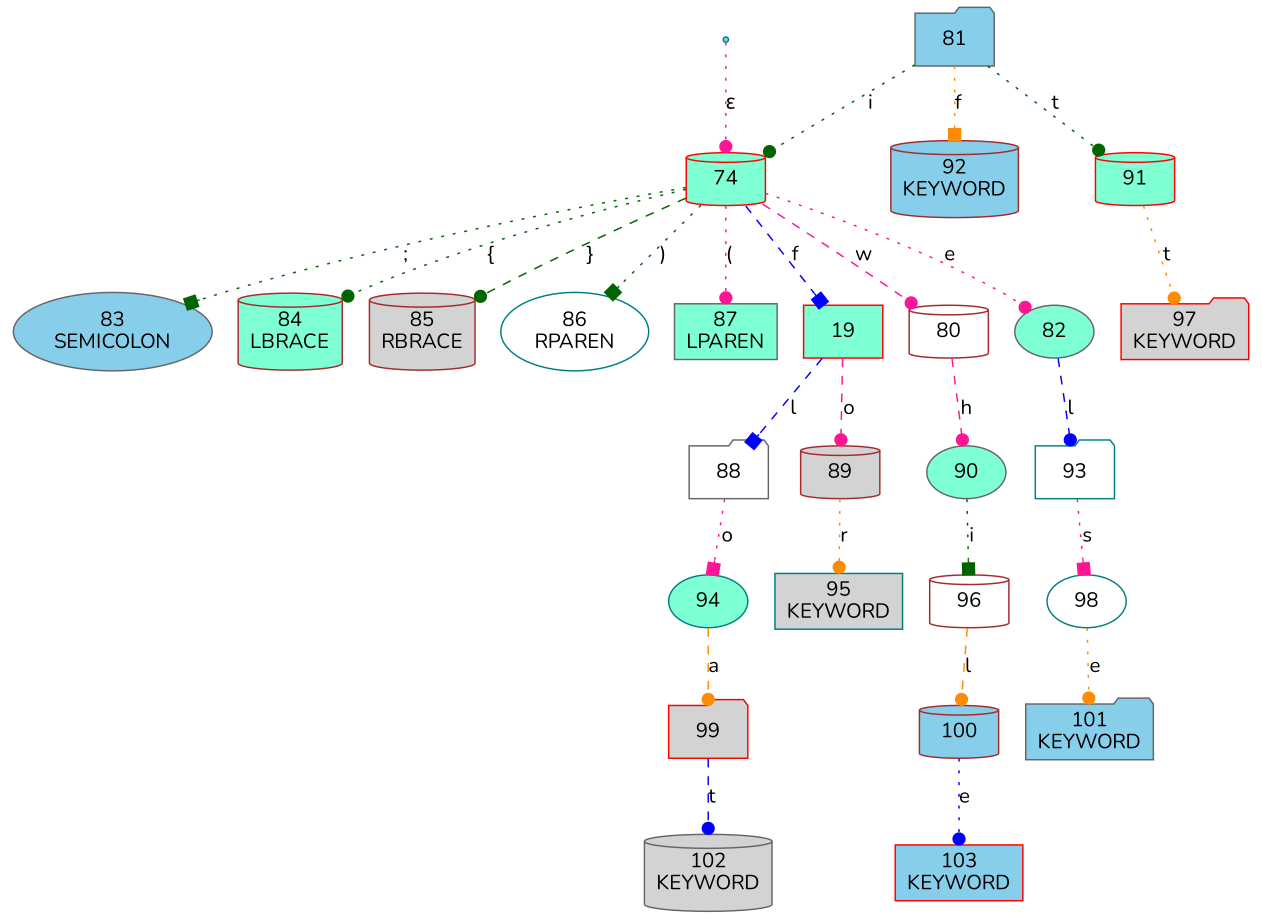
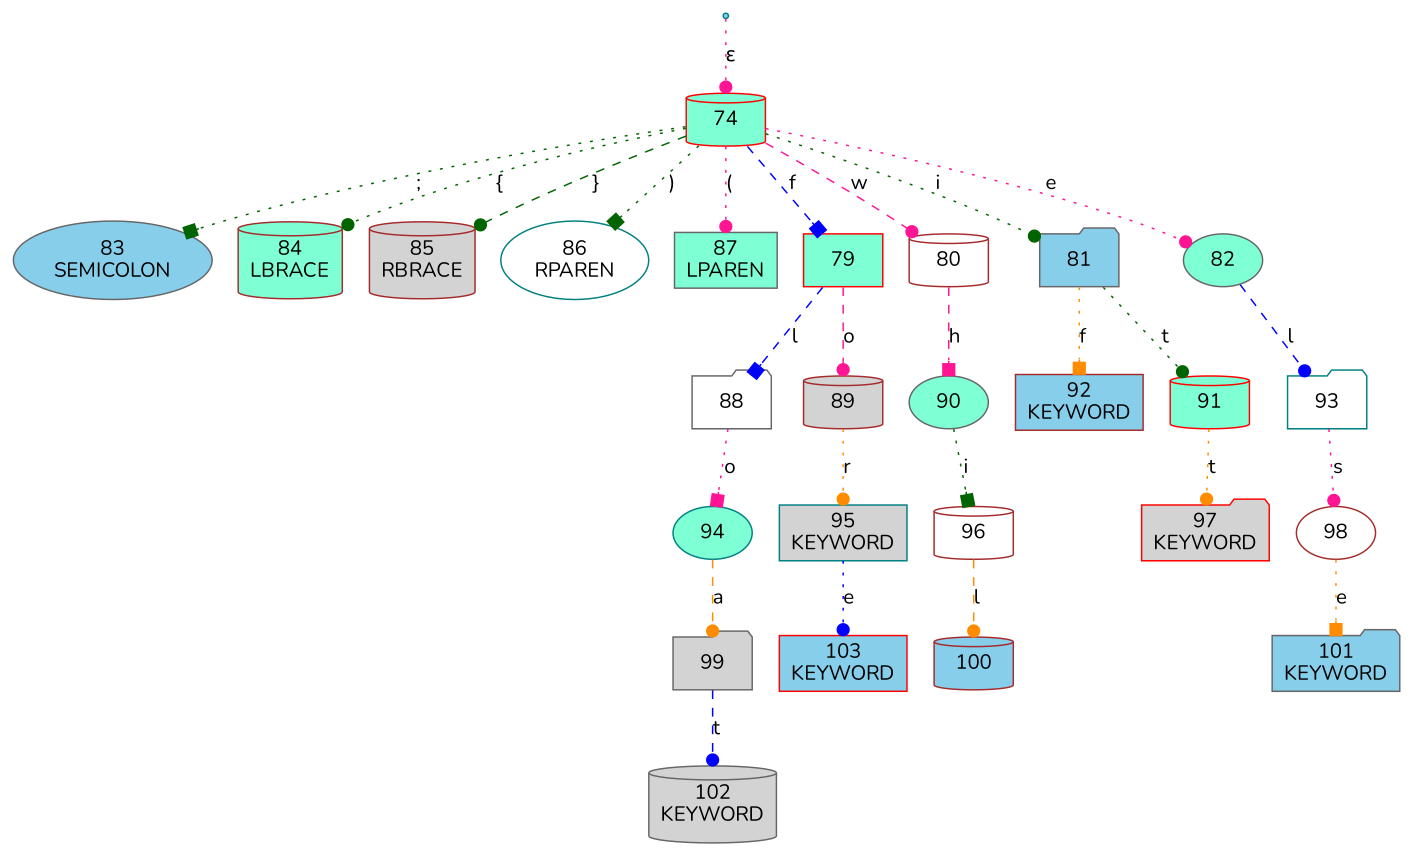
edge "81" -> "74": reversed
node "92 KEYWORD": shape cylinder -> box
node "19": label "19" -> "79"
edge "80" -> "90": arrowhead dot -> box
edge "93" -> "98": arrowhead box -> dot
node "98": color teal -> brown
edge "98" -> "101 KEYWORD": arrowhead dot -> box
node "99": color red -> gray40
edge "100" -> "103 KEYWORD": now "95 KEYWORD" -> "103 KEYWORD"
